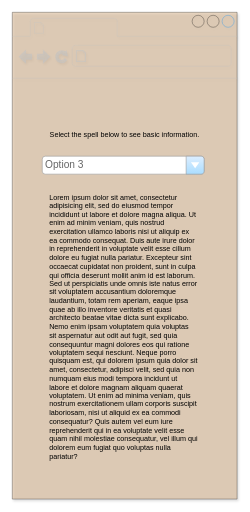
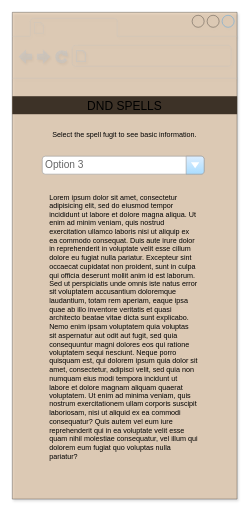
node "DND SPELLS": added
node "Select the spell below to see basic information.": label "Select the spell below to see basic information." -> "Select the spell fugit to see basic information."
